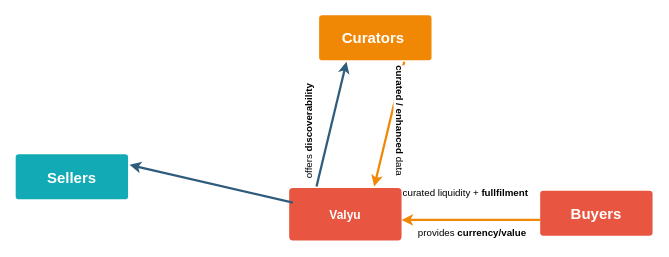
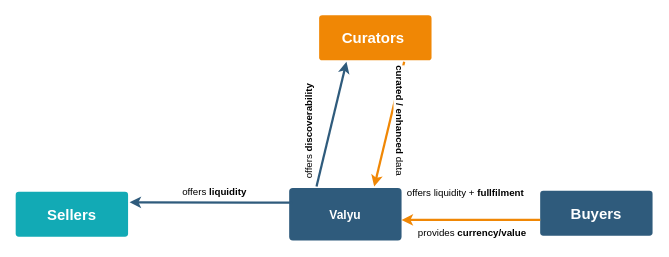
node "Sellers": moved (72, 177) -> (72, 215)
node "offers liquidity": added
node "curated liquidity + fullfilment": label "curated liquidity + fullfilment" -> "offers liquidity + fullfilment"
node "Buyers": fillcolor #e85642 -> #2f5b7c
node "Valyu": fillcolor #e85642 -> #2f5b7c
